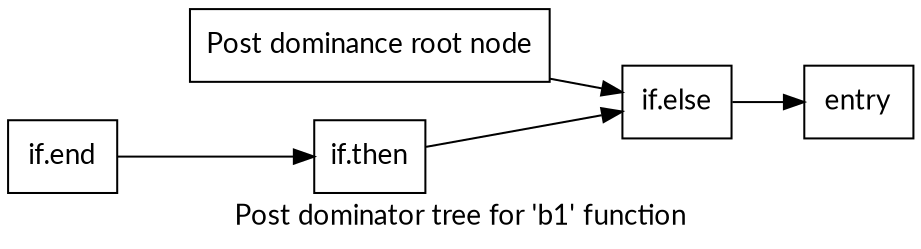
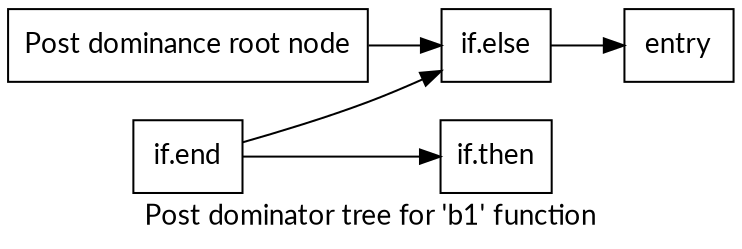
edge "if.then" -> "if.else": now "if.end" -> "if.else"
